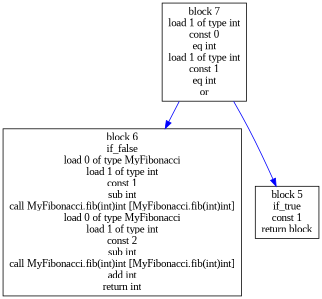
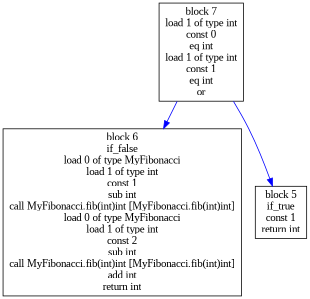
node "block 5 if_true const 1 return block": label "block 5 if_true const 1 return block" -> "block 5 if_true const 1 return int"
